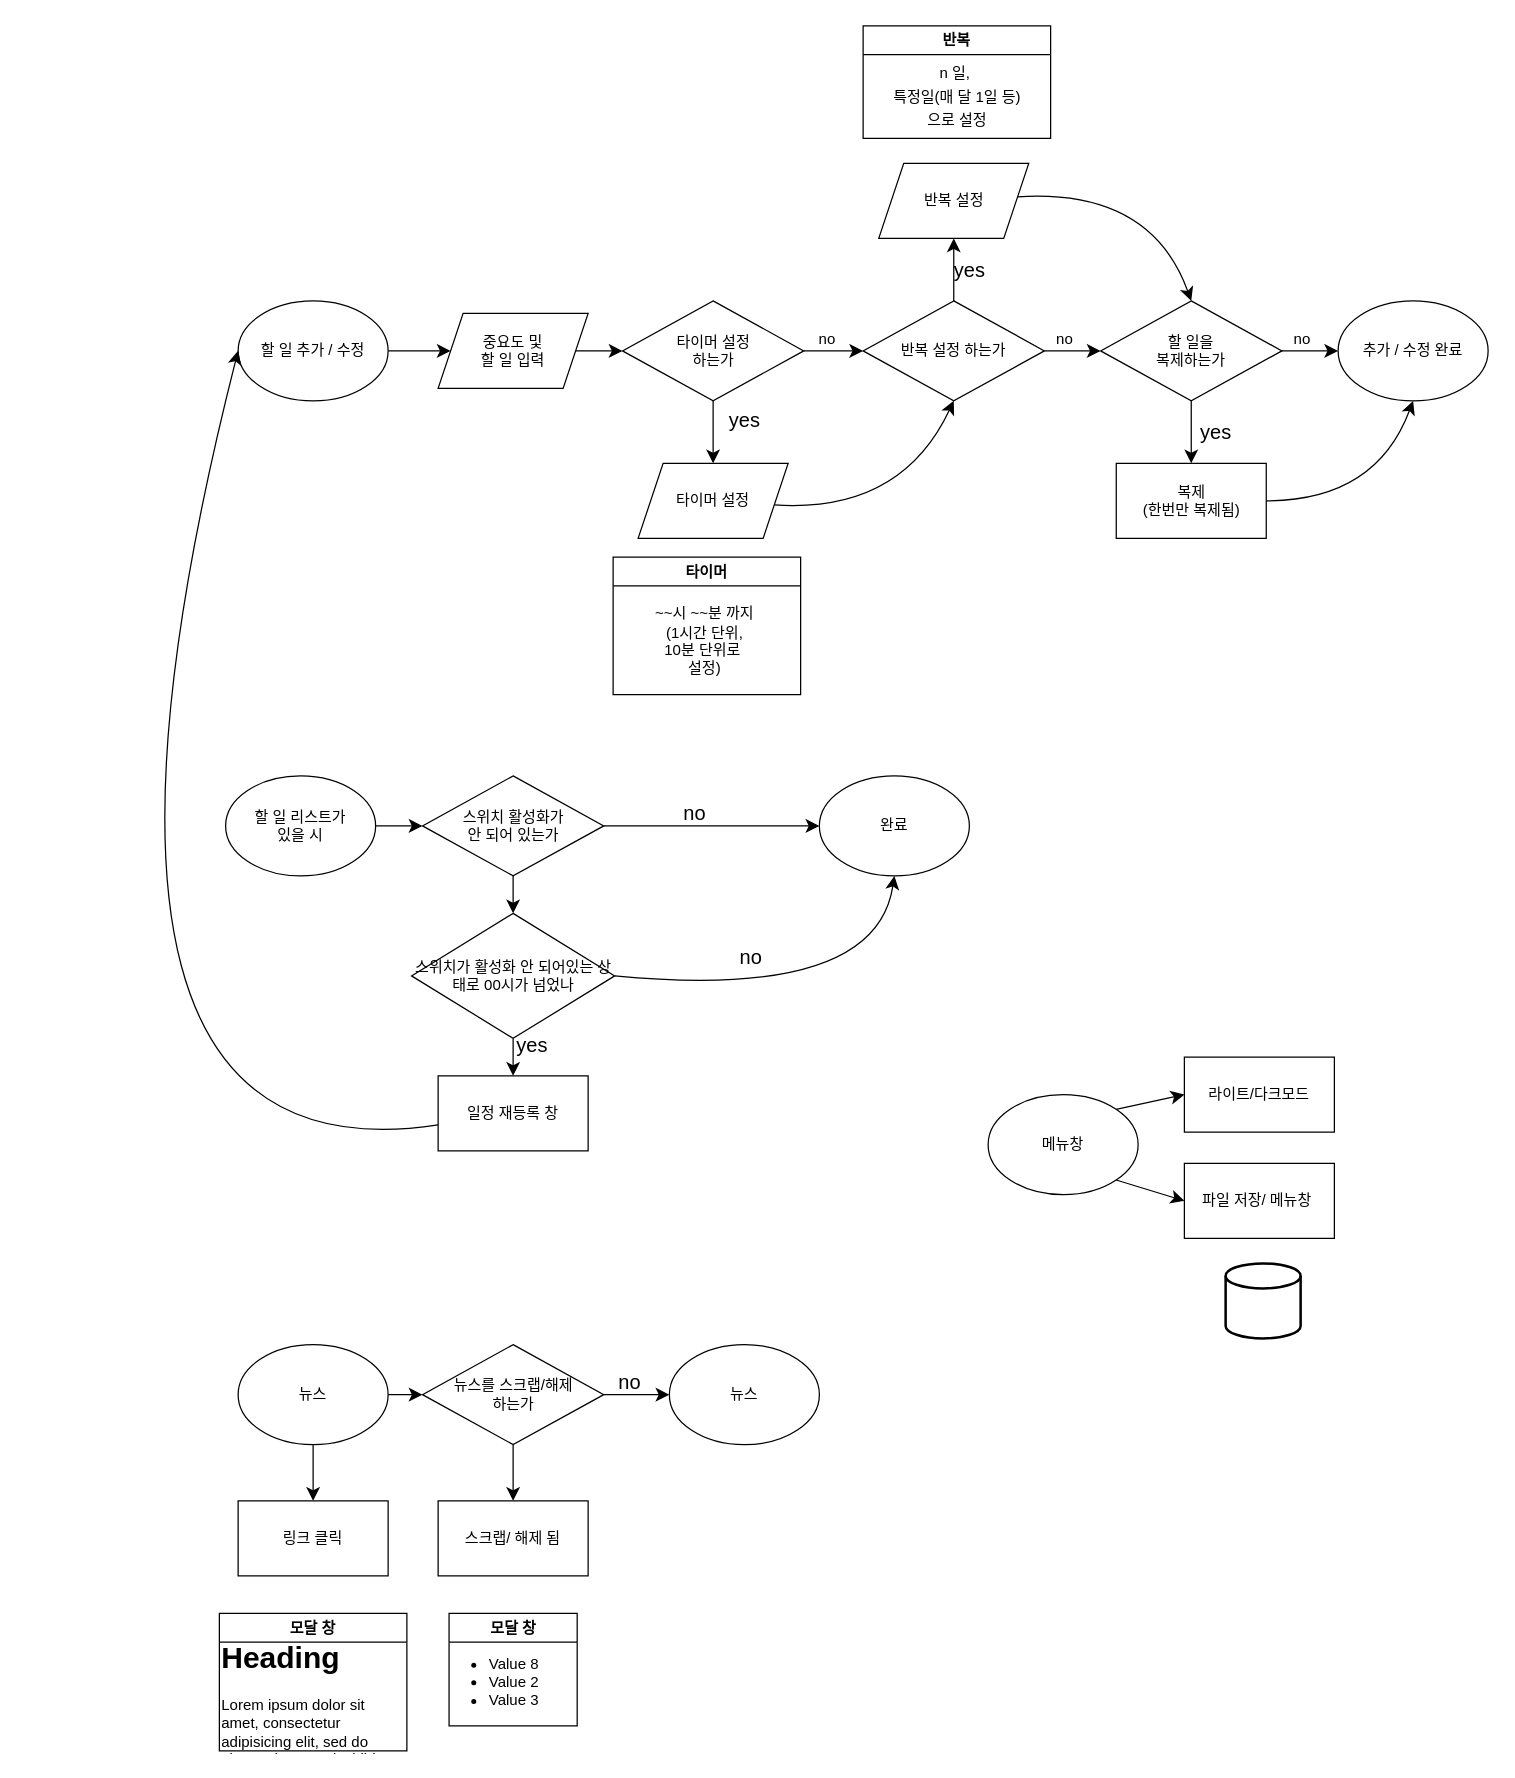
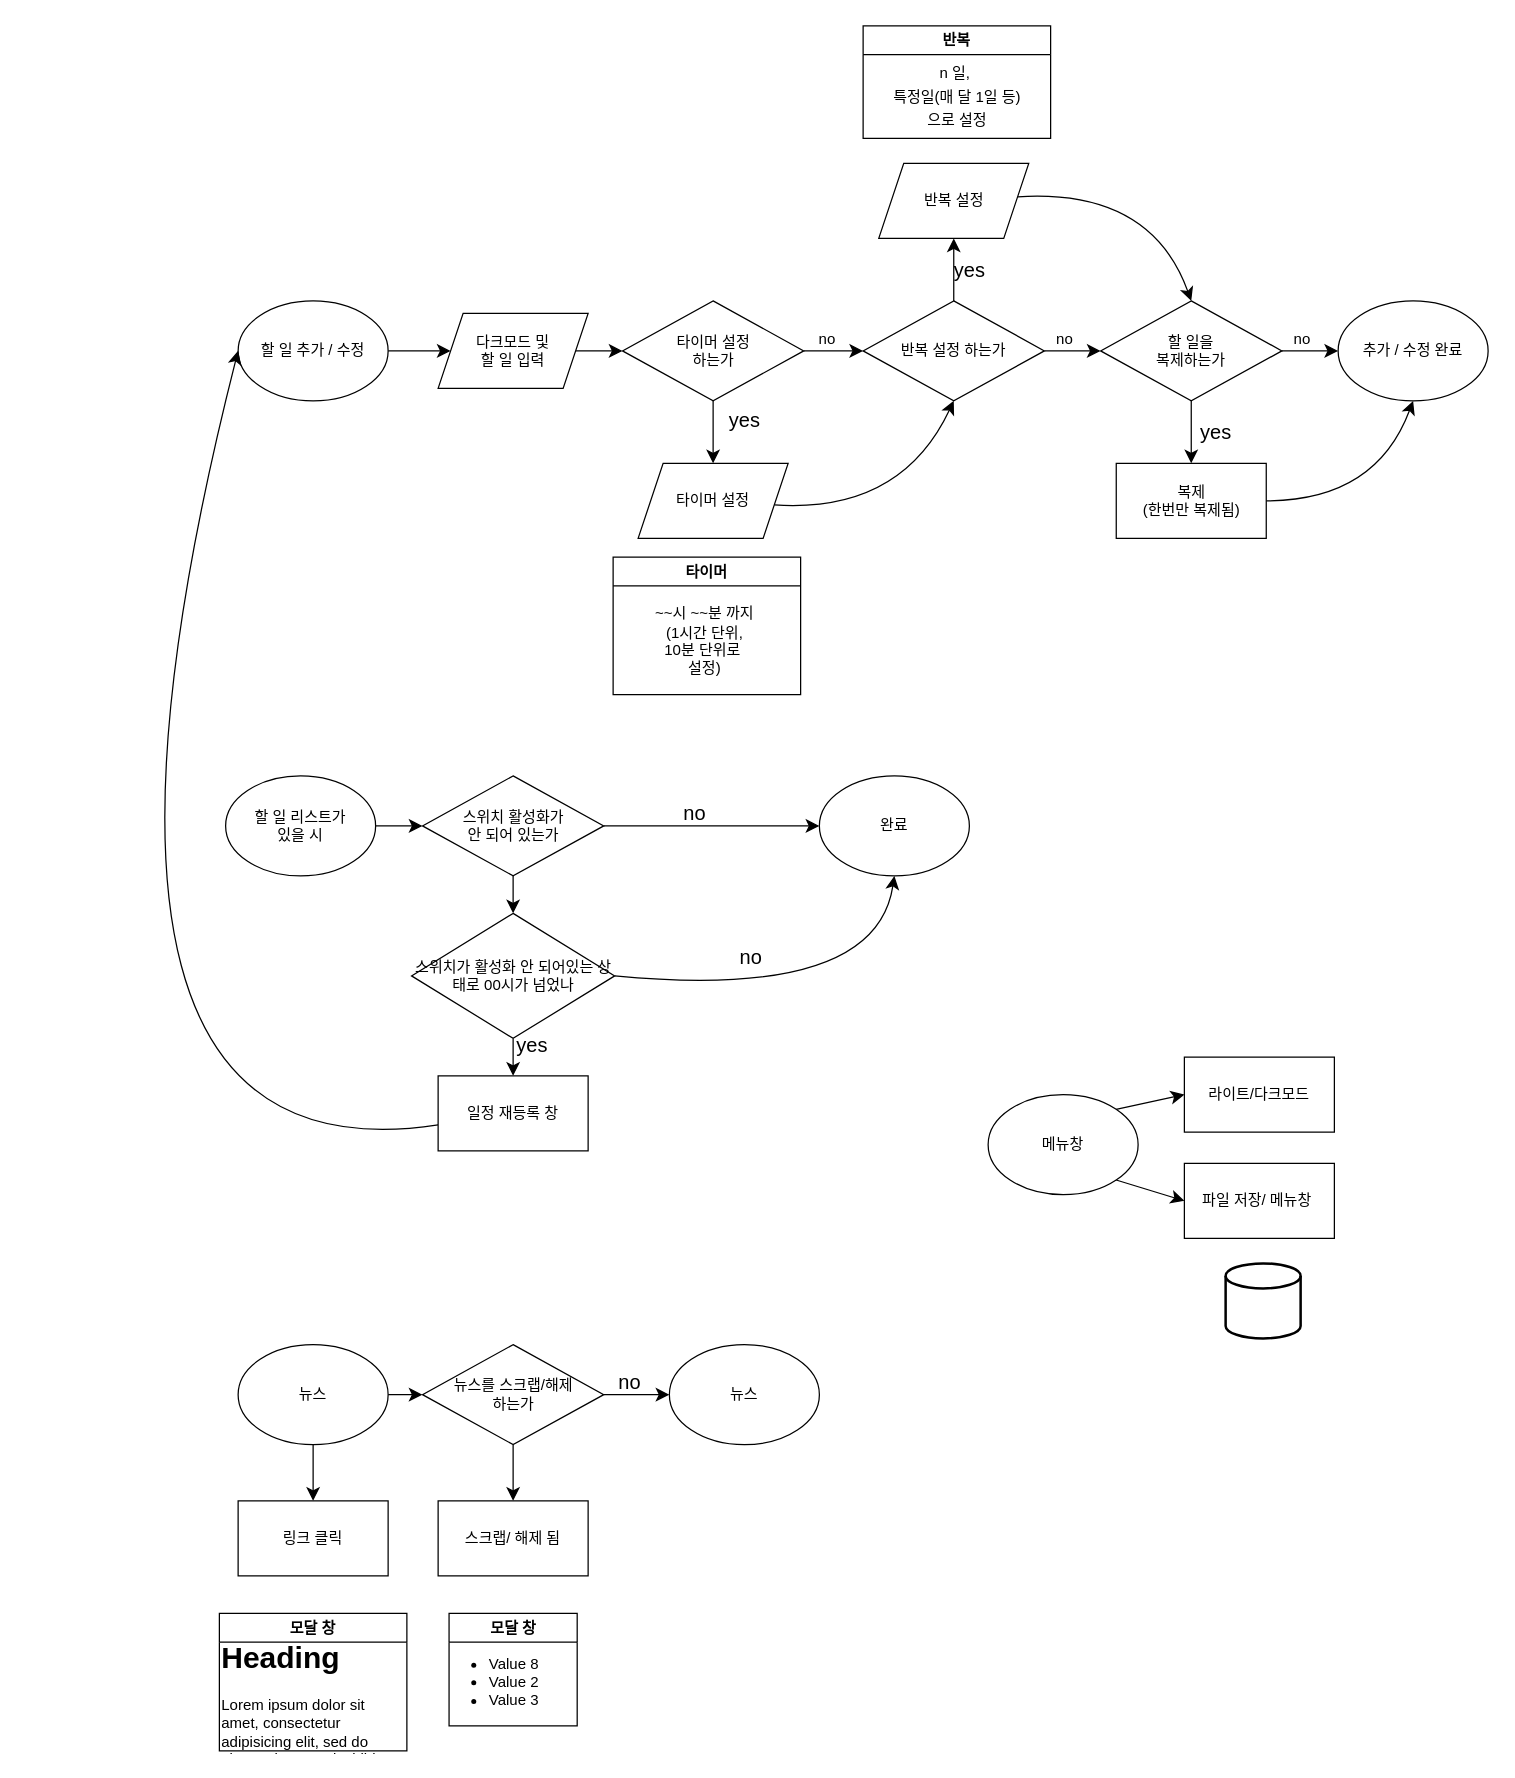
node "중요도 및 할 일 입력": label "중요도 및 할 일 입력" -> "다크모드 및 할 일 입력"
